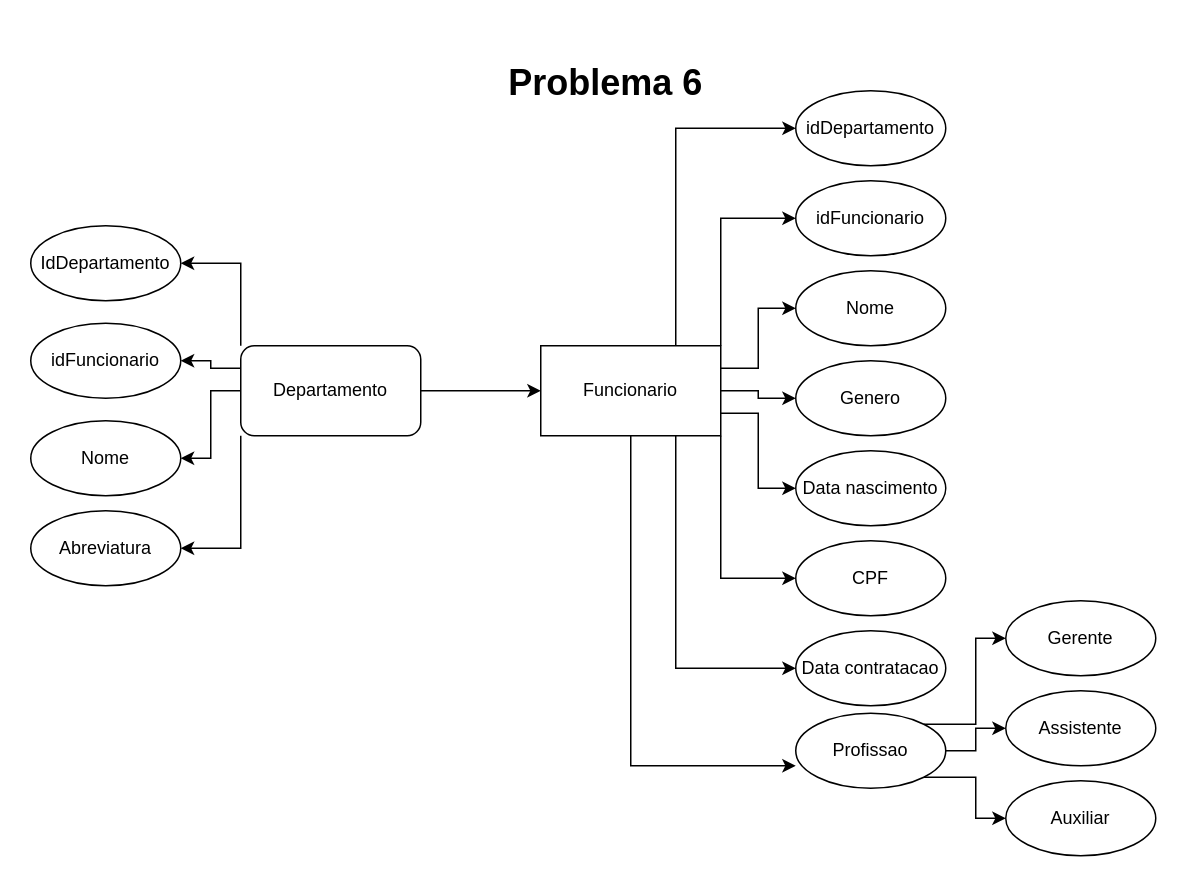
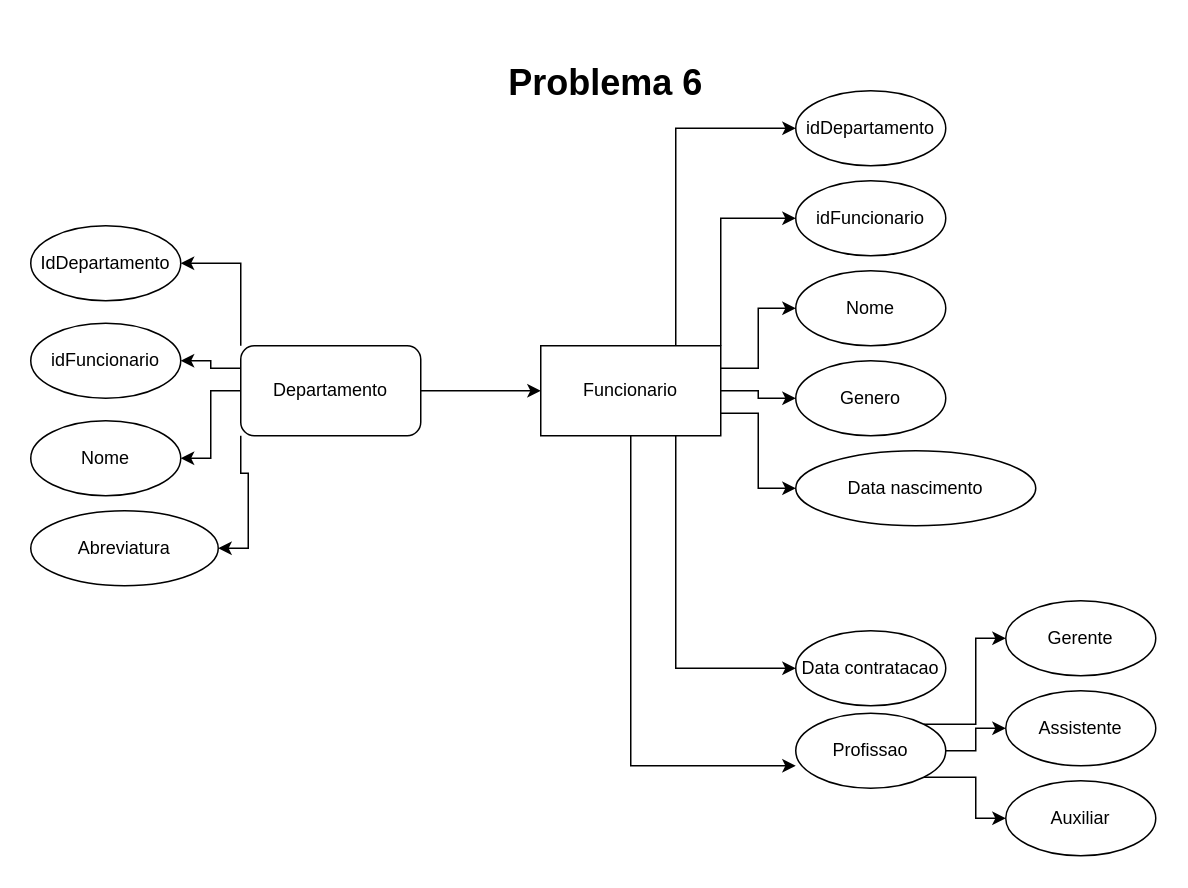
node "Data nascimento": size 150x75 -> 240x75
edge "Funcionario" -> "CPF": removed
node "Abreviatura": size 150x75 -> 188x75
node "CPF": removed
